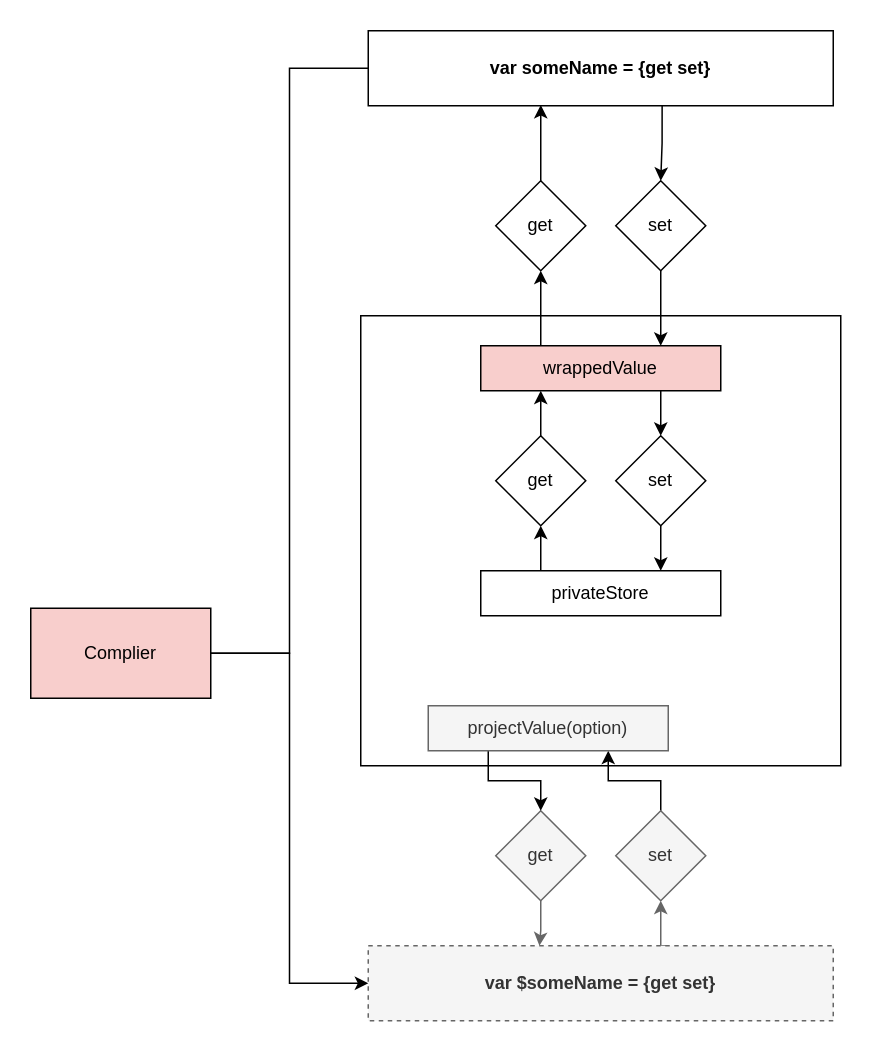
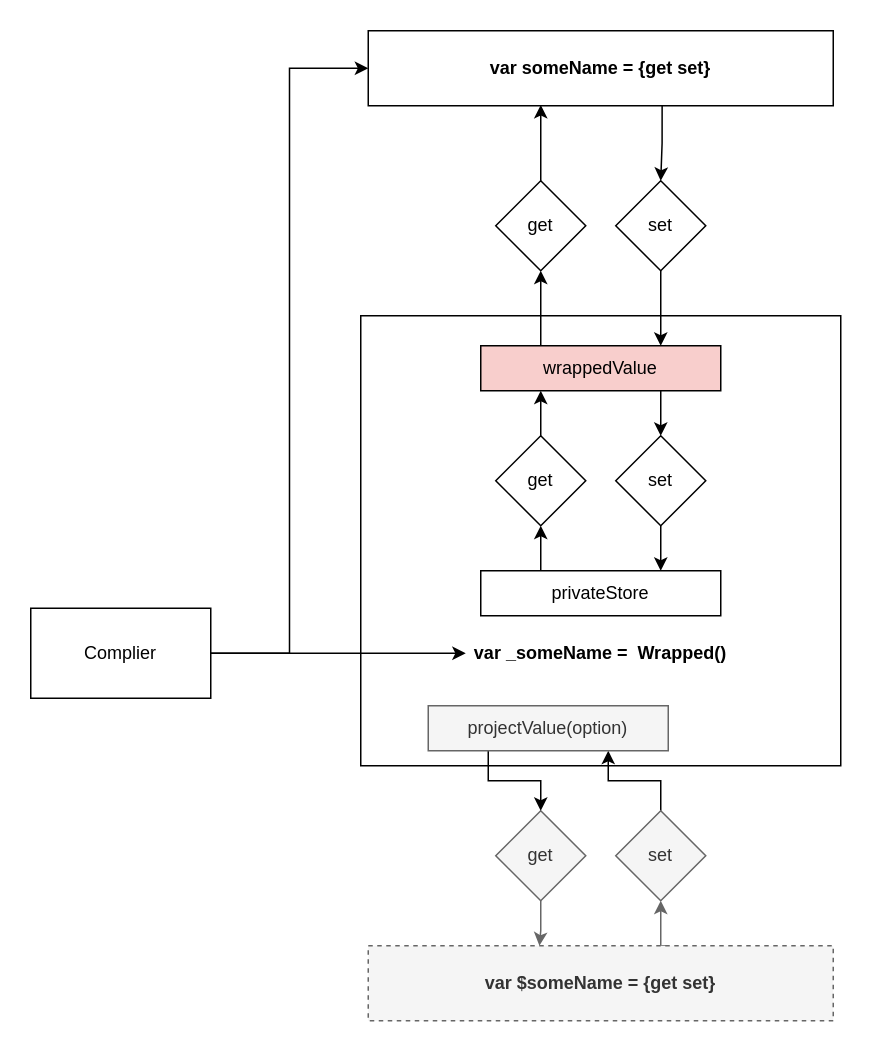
edge "var someName = {get set}" -- "Complier": arrowhead none -> classic
node "Complier": fillcolor #f8cecc -> #ffffff
edge "Complier" -> "var _someName = Wrapped()": added
node "var _someName = Wrapped()": added
edge "Complier" -> "var $someName = {get set}": removed
